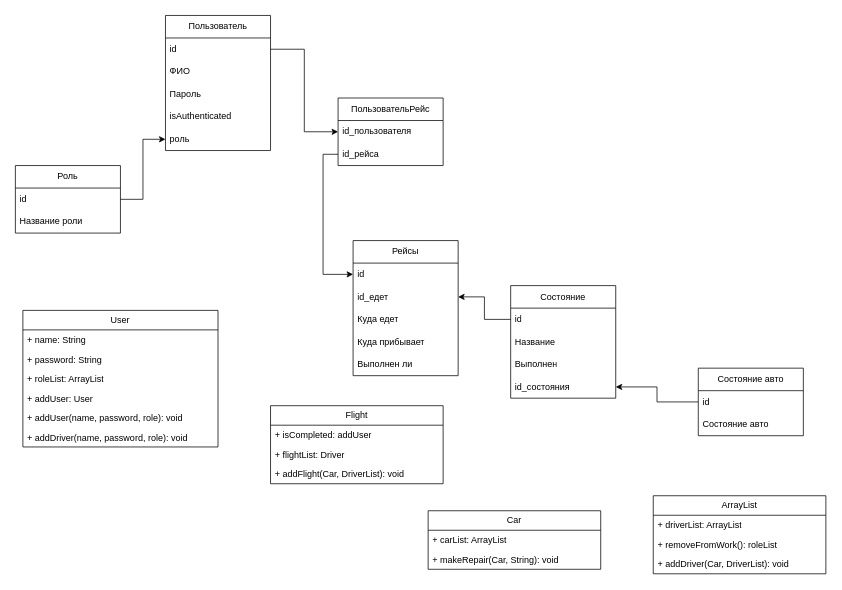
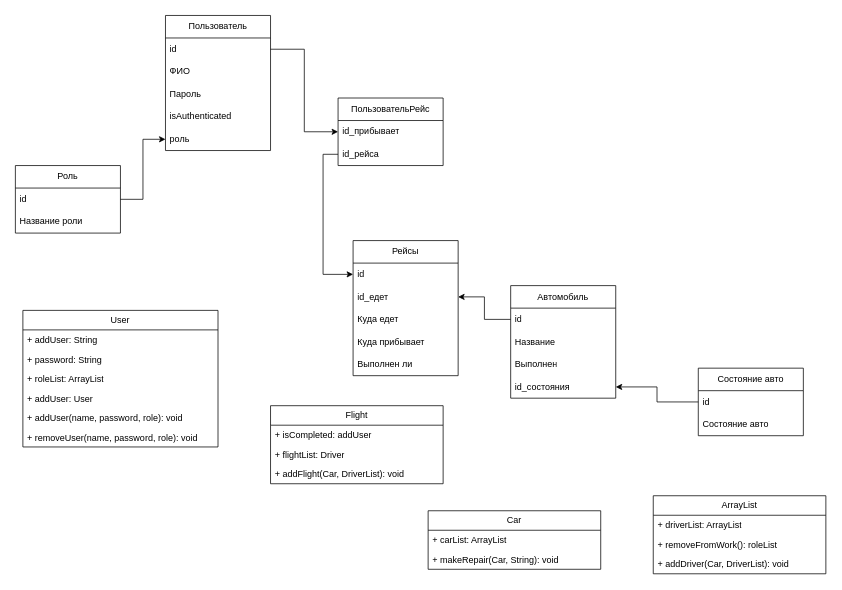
node "id_пользователя": label "id_пользователя" -> "id_прибывает"
node "Состояние": label "Состояние" -> "Автомобиль"
node "+ name: String": label "+ name: String" -> "+ addUser: String"
node "+ addDriver(name, password, role): void": label "+ addDriver(name, password, role): void" -> "+ removeUser(name, password, role): void"
